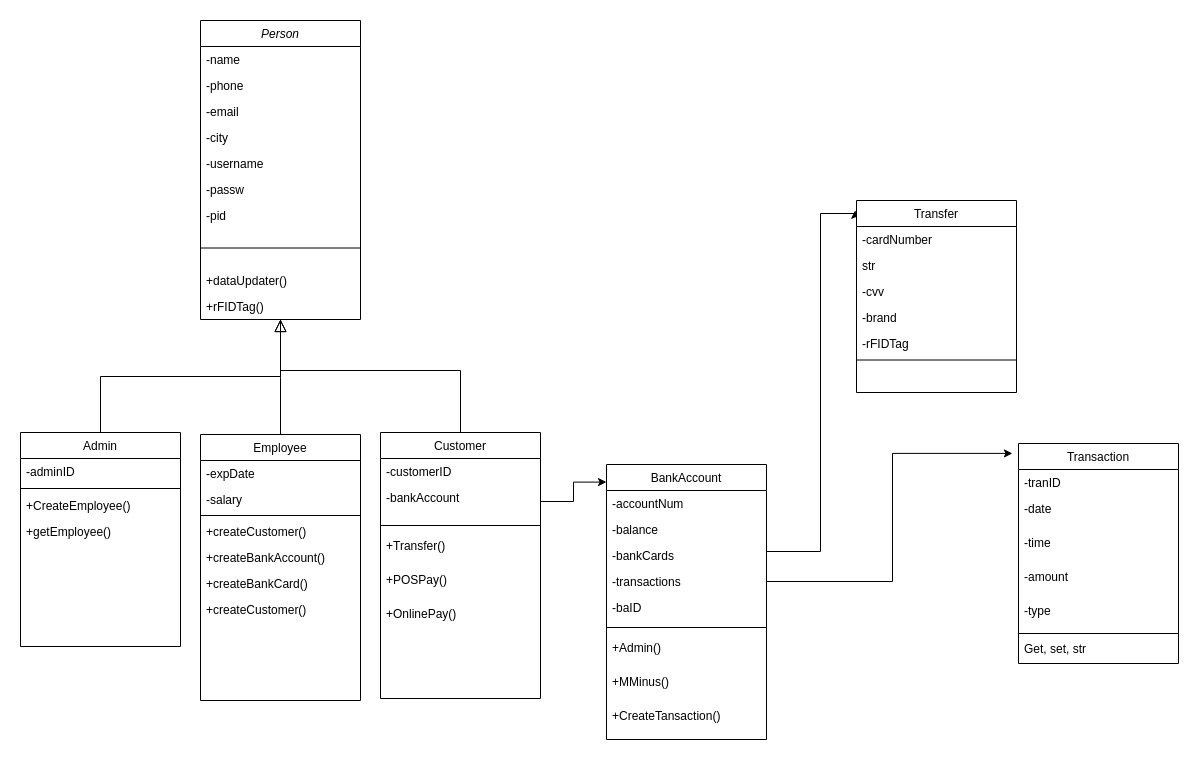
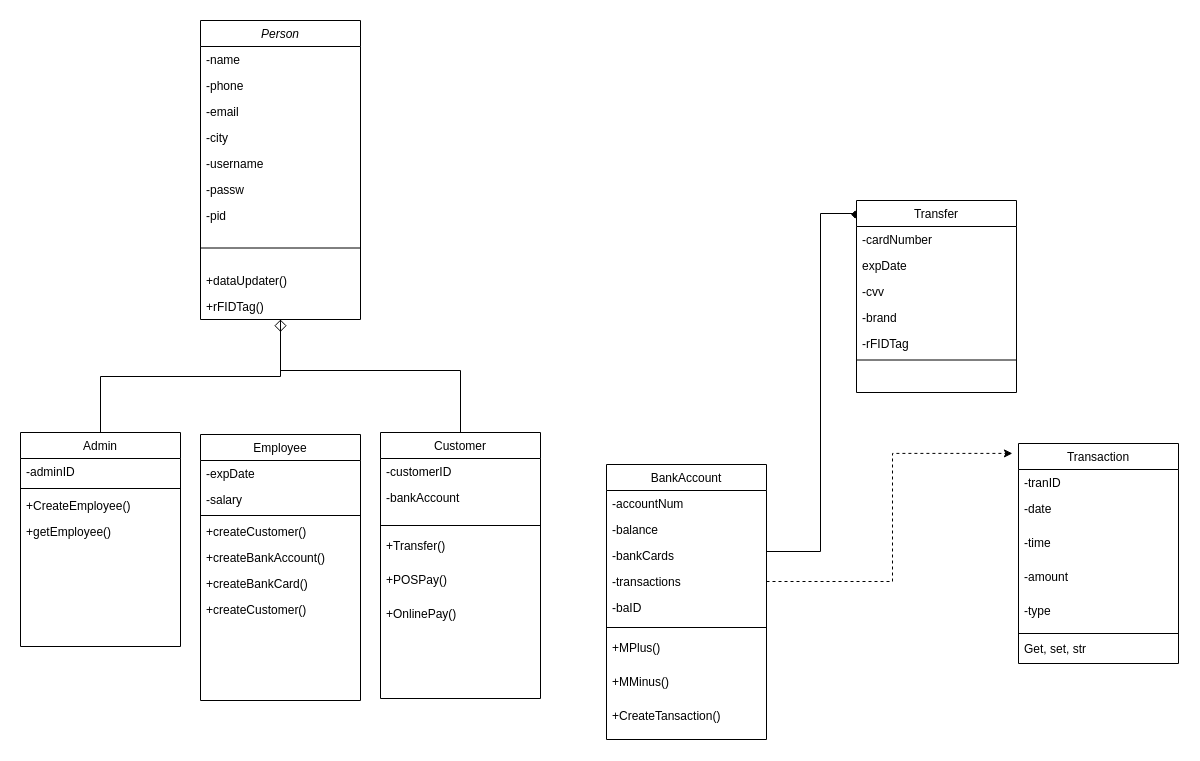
edge "-bankCards" -> "Transfer": arrowhead classic -> diamond
node "str": label "str" -> "expDate"
edge "Admin" -> "Person": arrowhead block -> diamond
edge "Employee" -> "Person": removed
edge "-bankAccount" -> "BankAccount": removed
edge "-transactions" -> "Transaction": style solid -> dashed
node "+Admin()": label "+Admin()" -> "+MPlus()"
